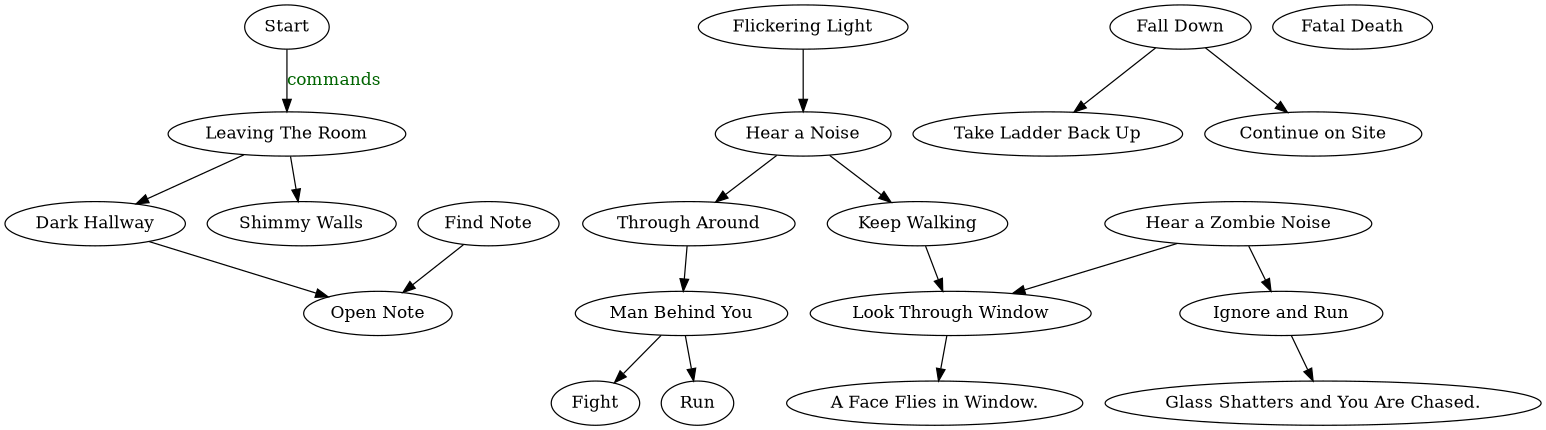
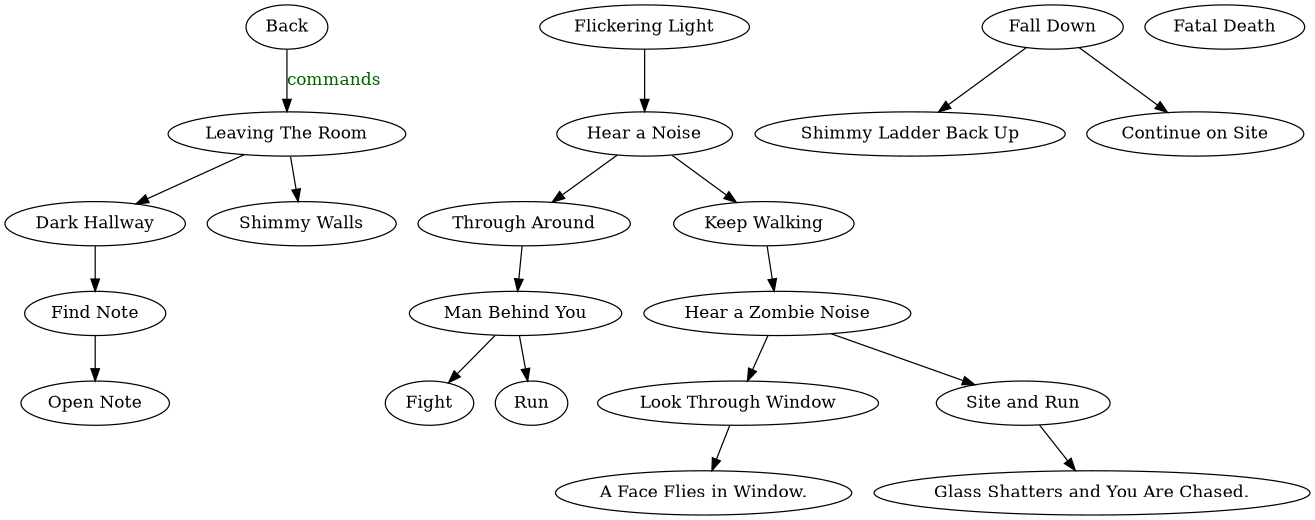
node "Start": label "Start" -> "Back"
node "Take Ladder Back Up": label "Take Ladder Back Up" -> "Shimmy Ladder Back Up"
edge "Keep Walking" -> "Look Through Window": now "Keep Walking" -> "Hear a Zombie Noise"
edge "Dark Hallway" -> "Open Note": now "Dark Hallway" -> "Find Note"
node "Ignore and Run": label "Ignore and Run" -> "Site and Run"
